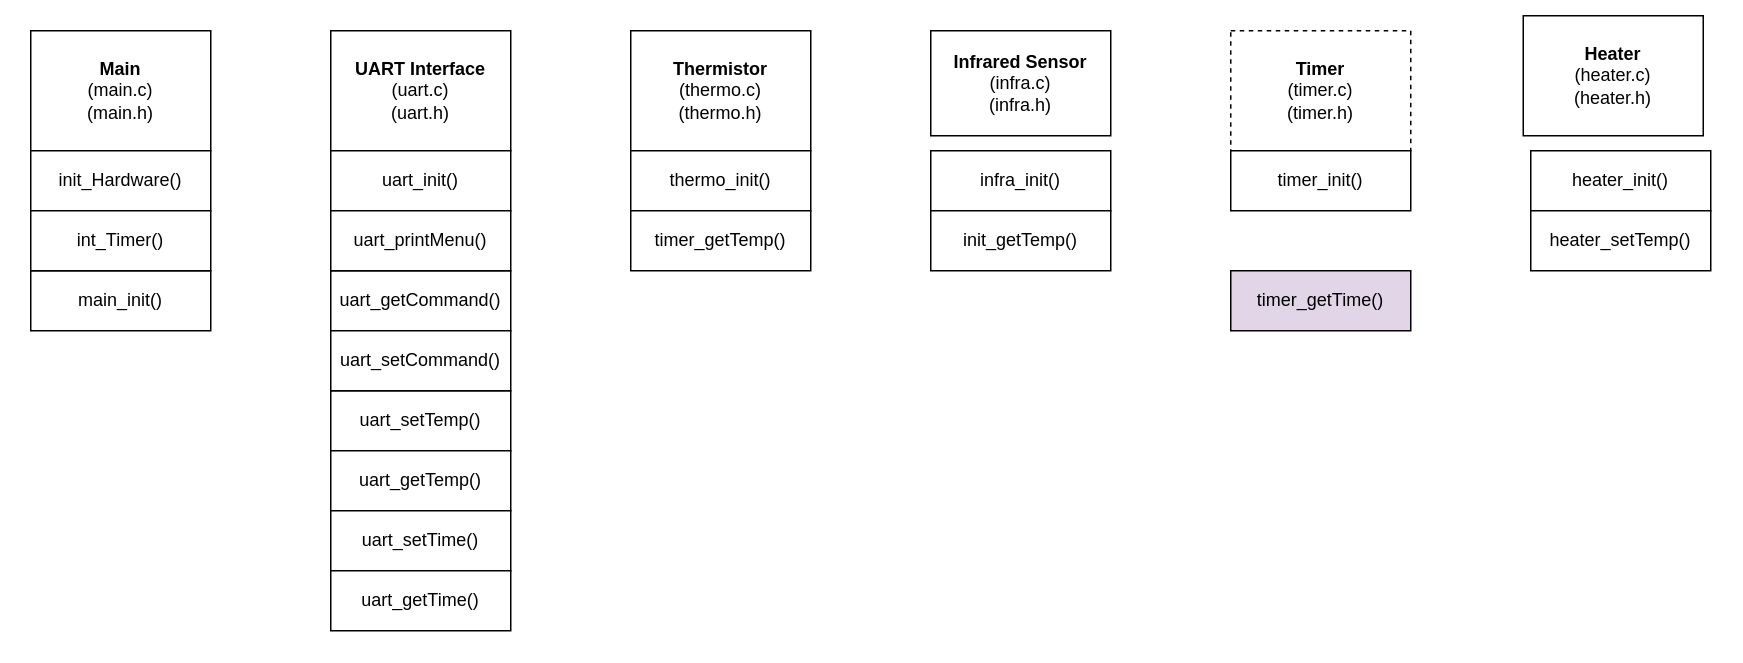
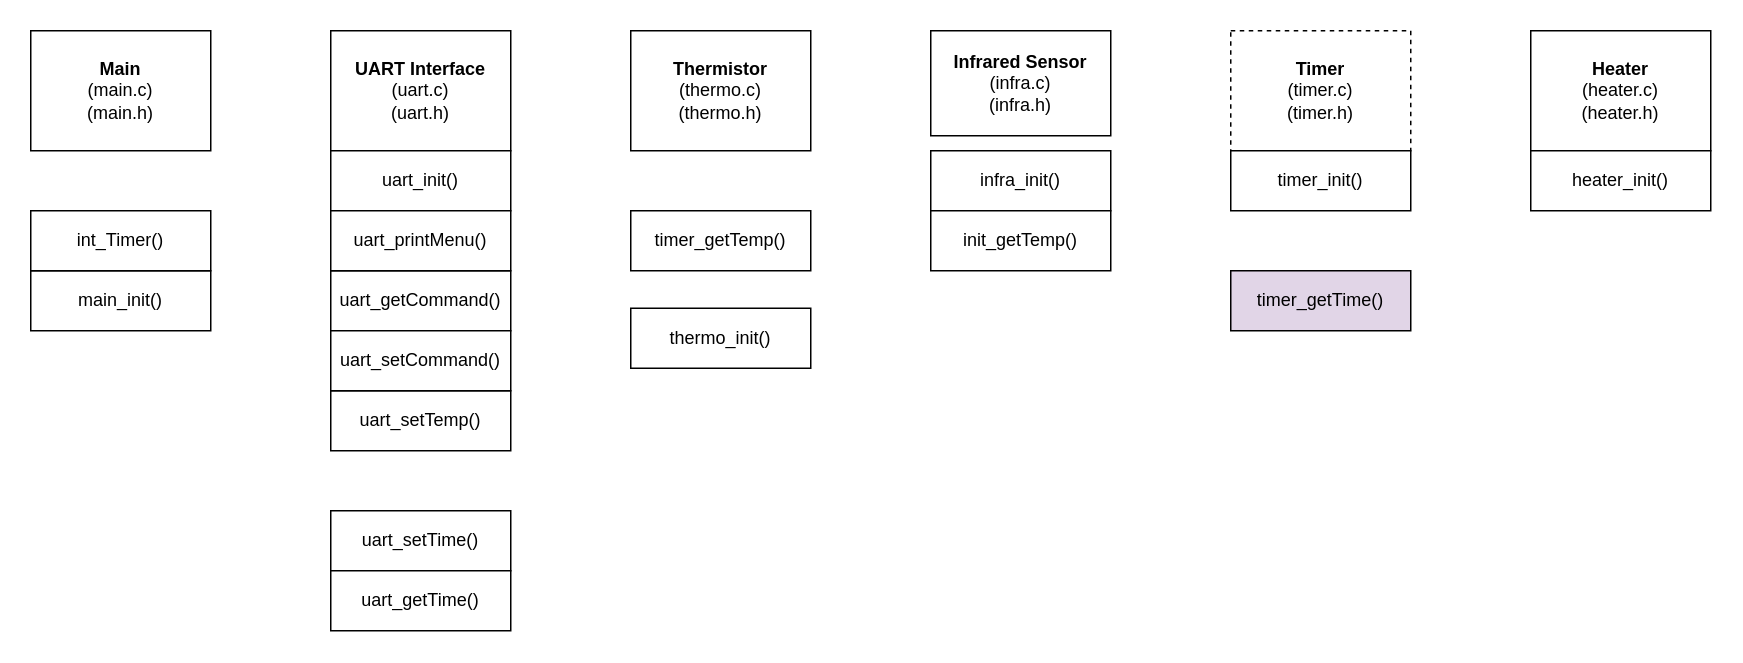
node "Heater (heater.c) (heater.h)": moved (1613, 76) -> (1621, 91)
node "init_Hardware()": removed
node "thermo_init()": moved (721, 181) -> (721, 338)
node "heater_setTemp()": removed
node "uart_getTemp()": removed
